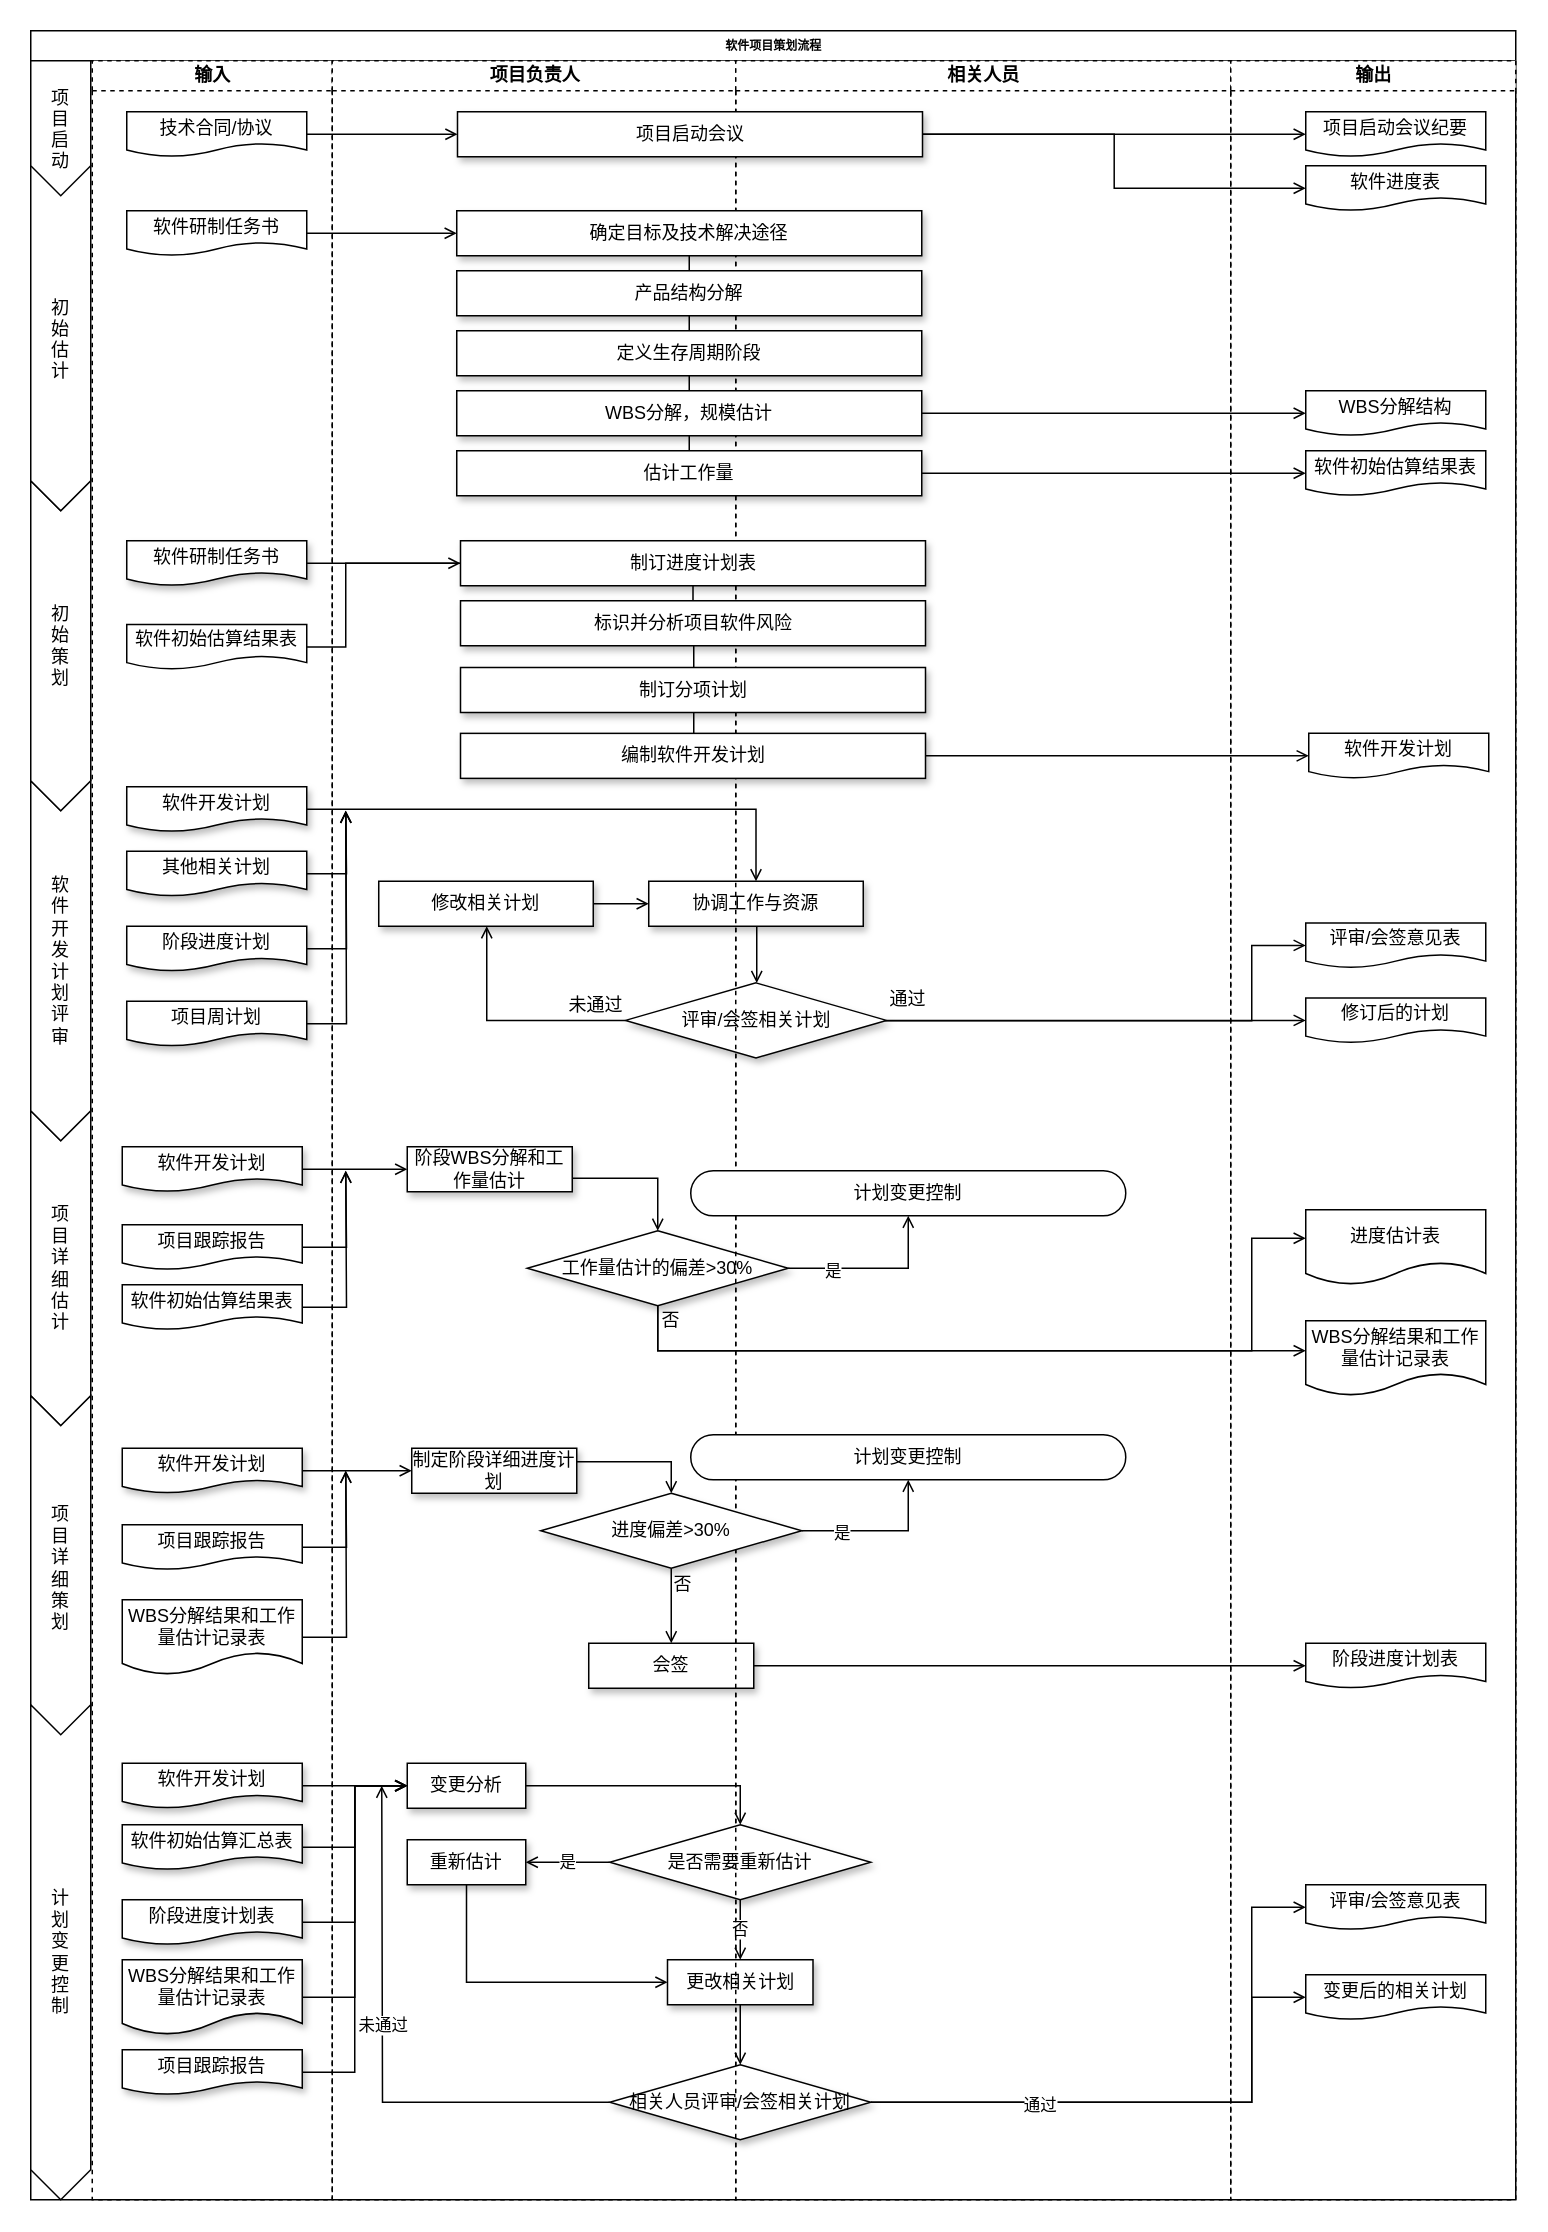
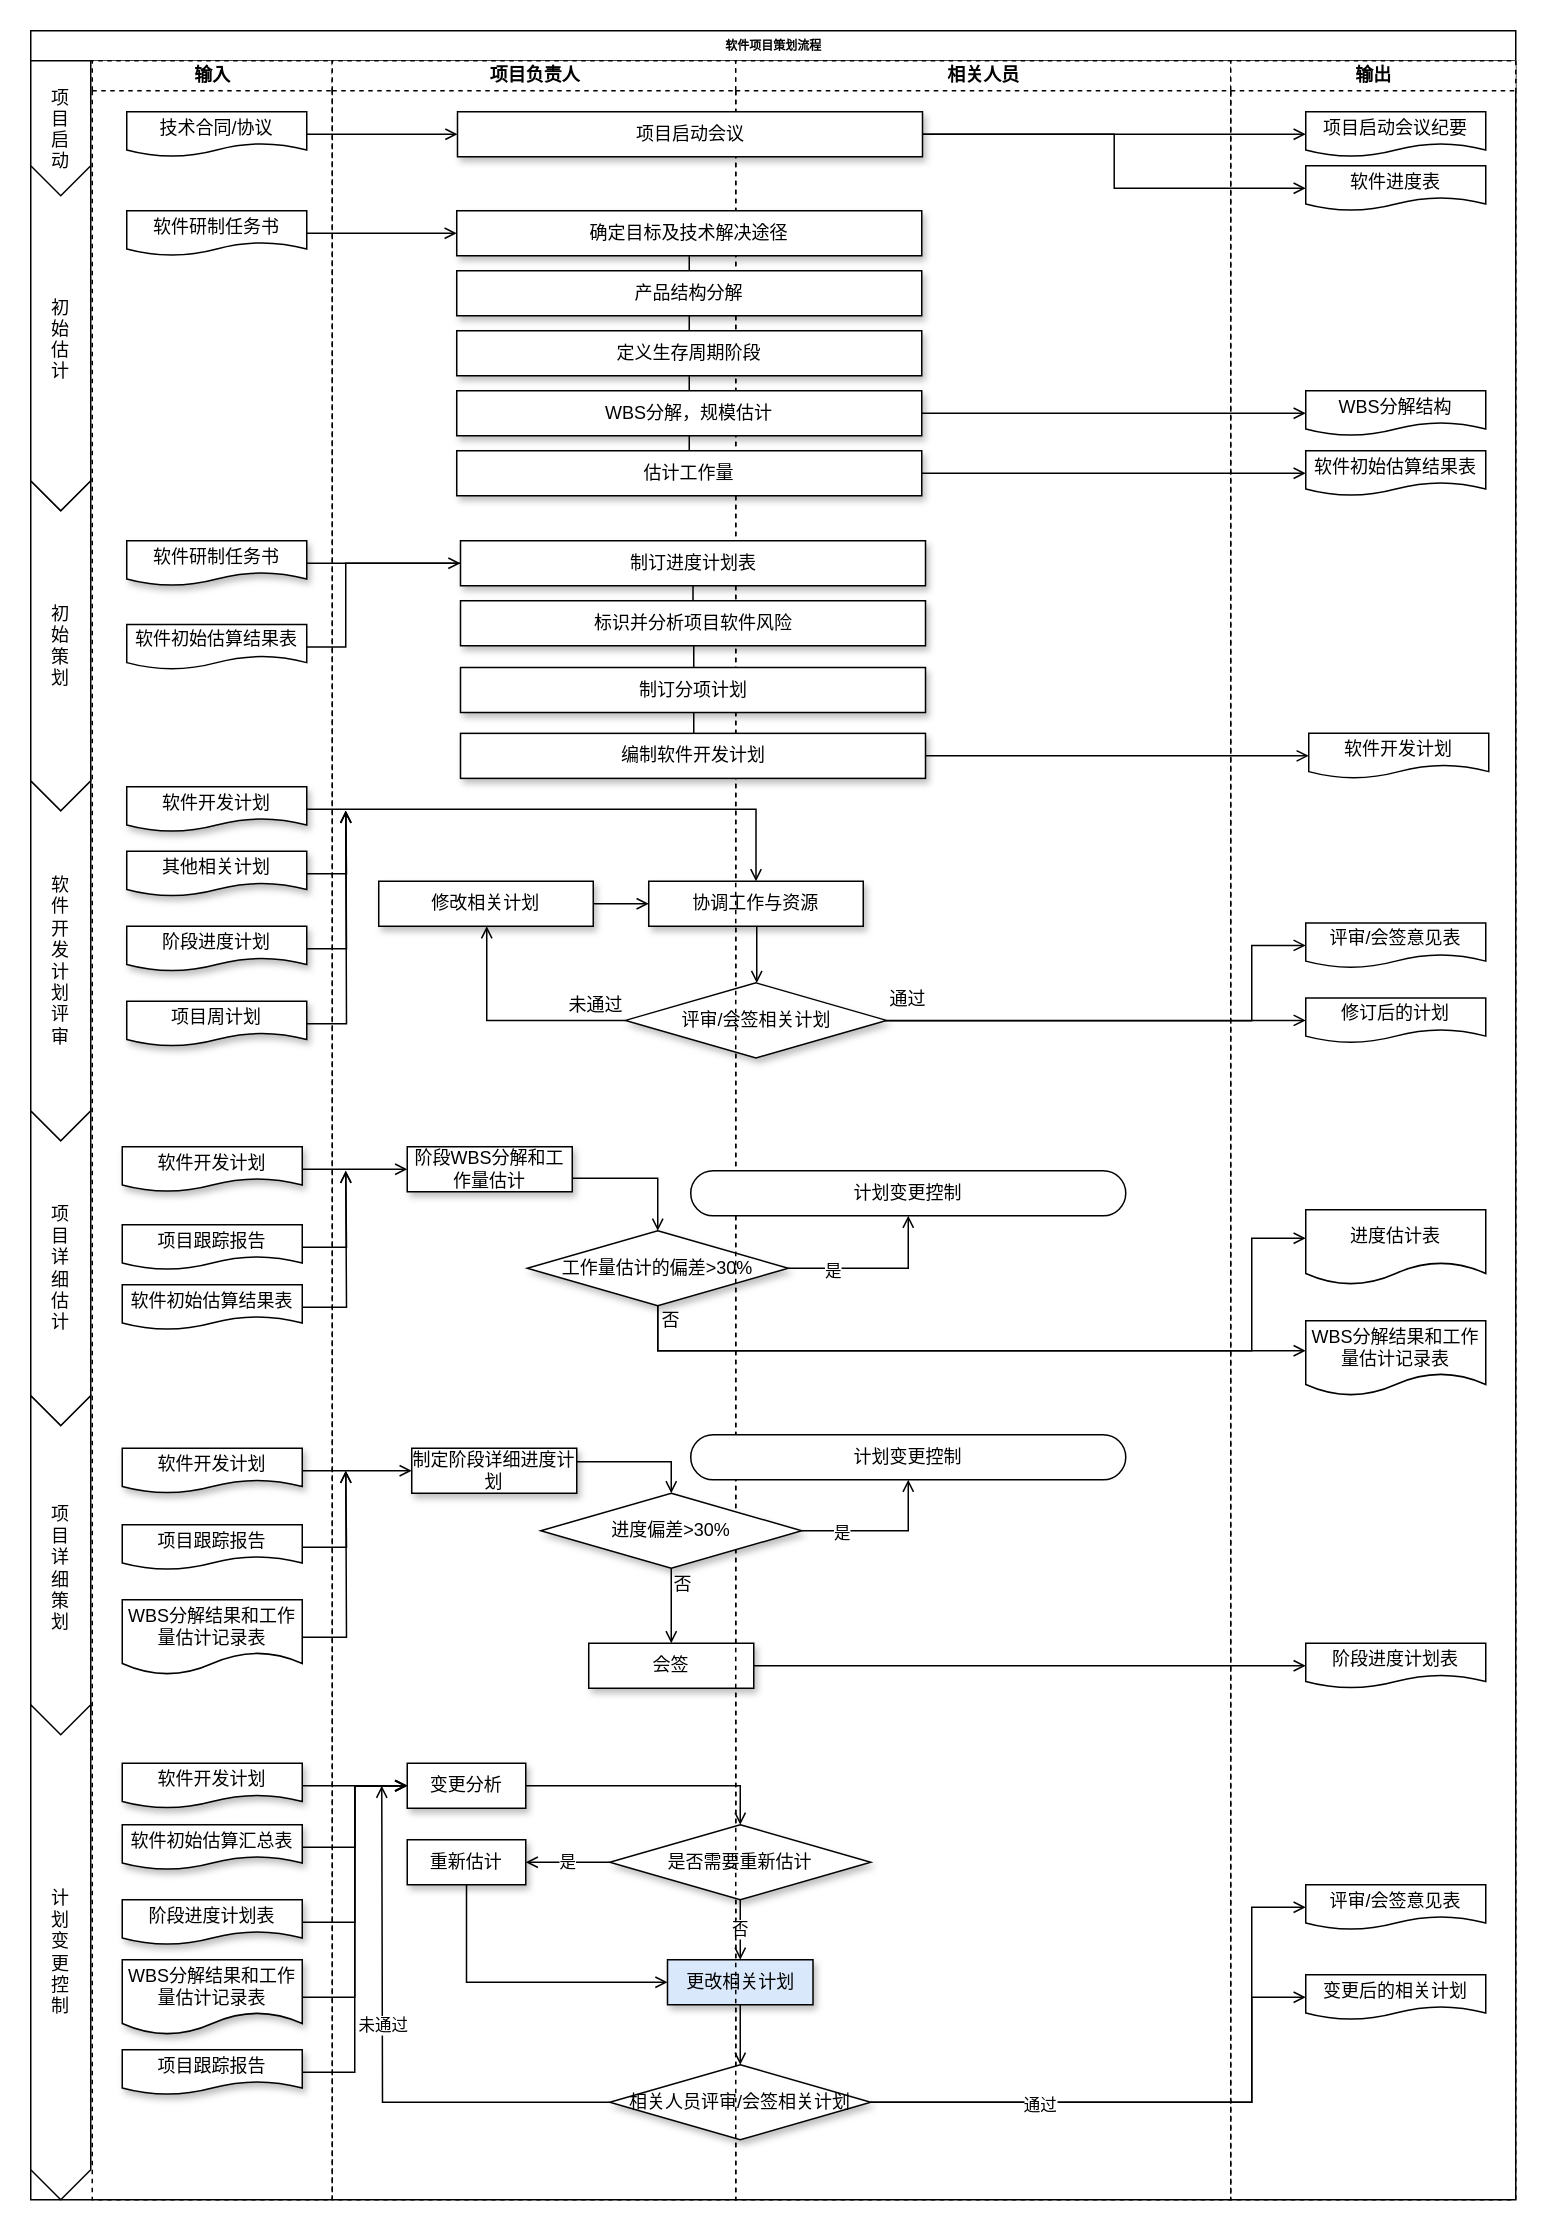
node "更改相关计划": fillcolor #ffffff -> #dae8fc
